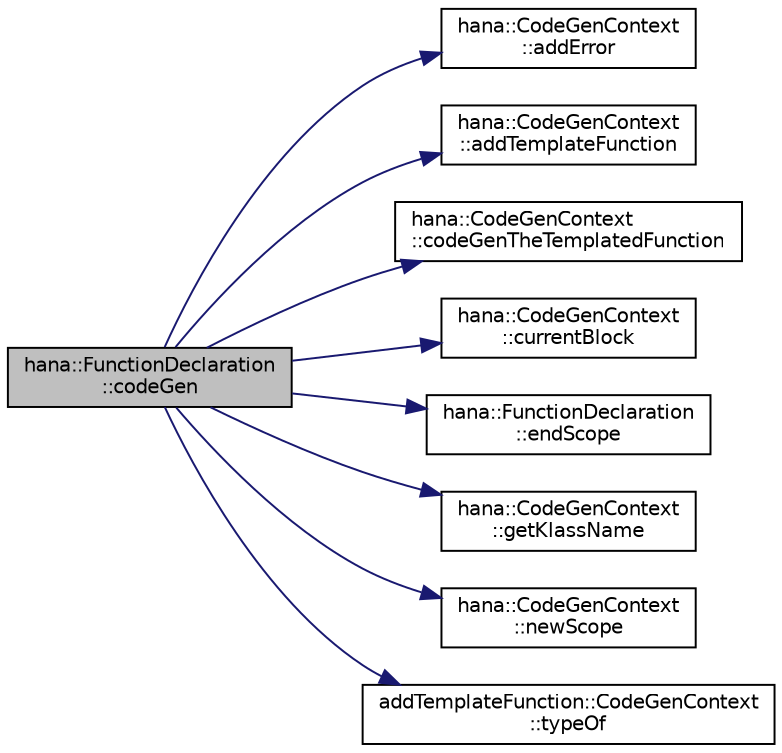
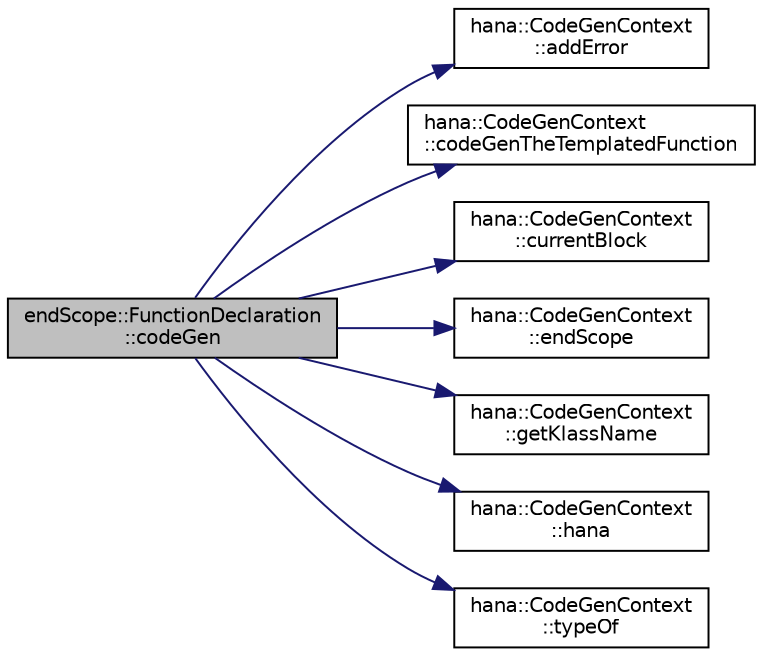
node "hana::CodeGenContext ::addTemplateFunction": removed
node "hana::FunctionDeclaration ::codeGen": label "hana::FunctionDeclaration ::codeGen" -> "endScope::FunctionDeclaration ::codeGen"
node "hana::FunctionDeclaration ::endScope": label "hana::FunctionDeclaration ::endScope" -> "hana::CodeGenContext ::endScope"
node "hana::CodeGenContext ::newScope": label "hana::CodeGenContext ::newScope" -> "hana::CodeGenContext ::hana"
node "addTemplateFunction::CodeGenContext ::typeOf": label "addTemplateFunction::CodeGenContext ::typeOf" -> "hana::CodeGenContext ::typeOf"
